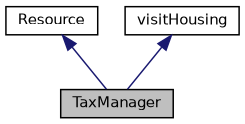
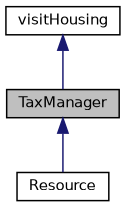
edge "TaxManager" -> "Resource": reversed
